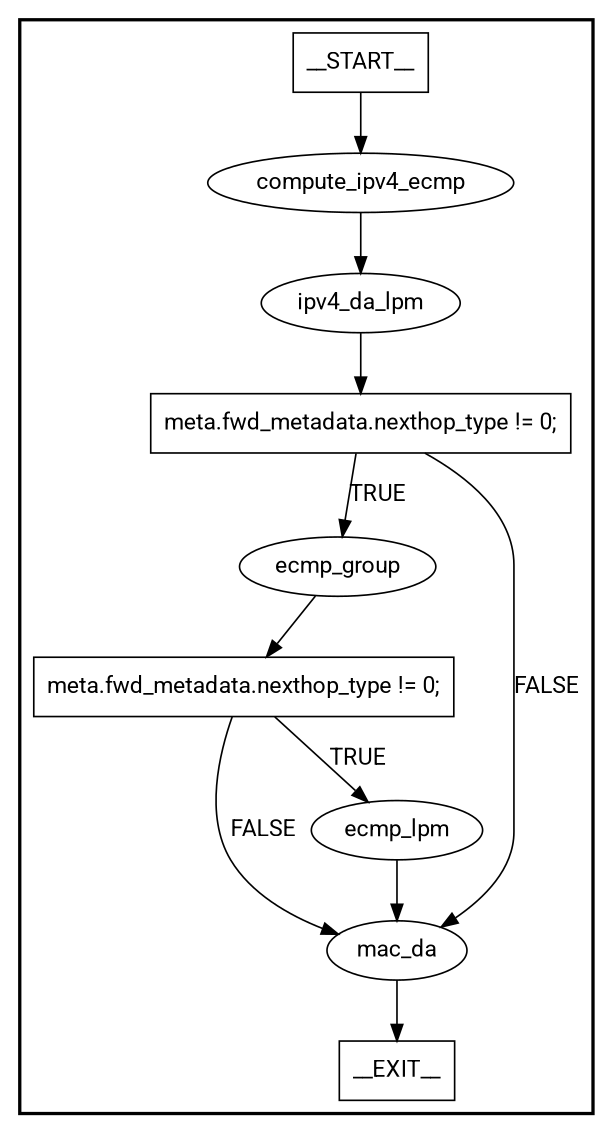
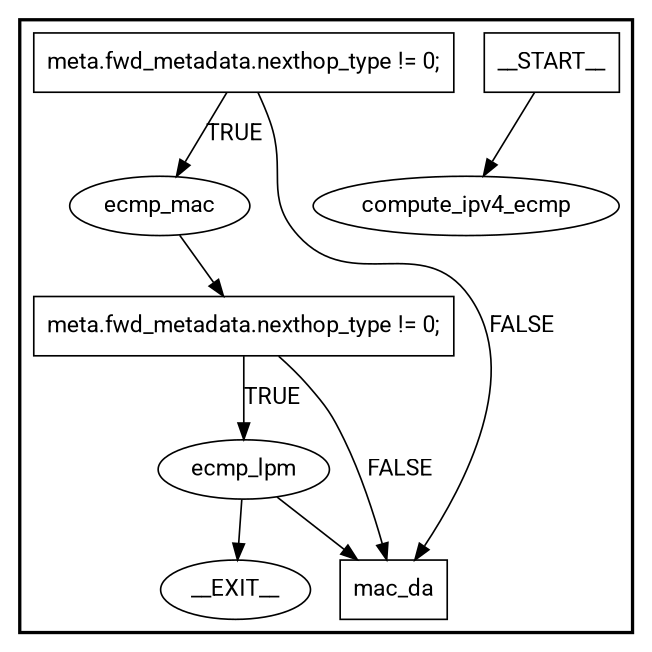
node "ipv4_da_lpm": removed
node "ecmp_group": label "ecmp_group" -> "ecmp_mac"
node "mac_da": shape ellipse -> box
edge "mac_da" -> "__EXIT__": now "ecmp_lpm" -> "__EXIT__"
node "__EXIT__": shape box -> ellipse
